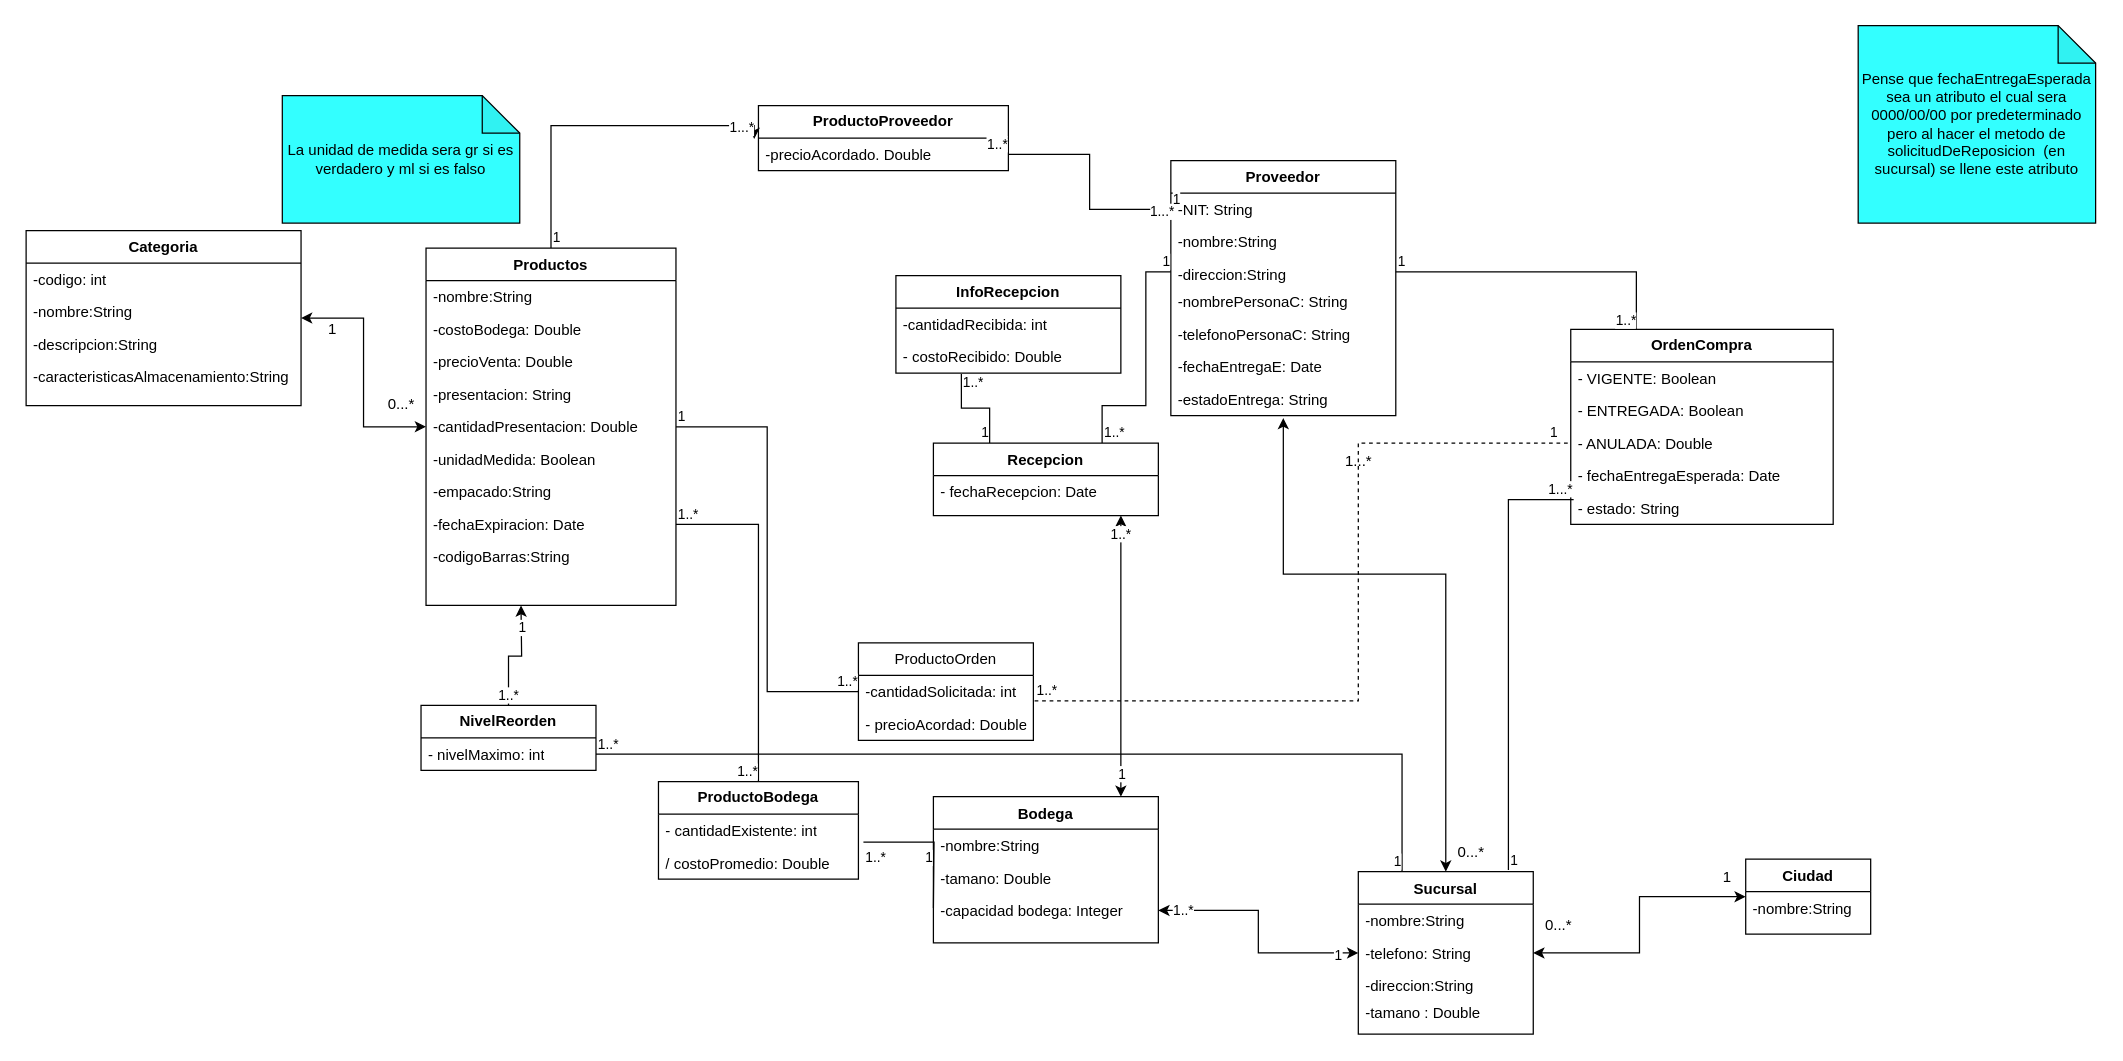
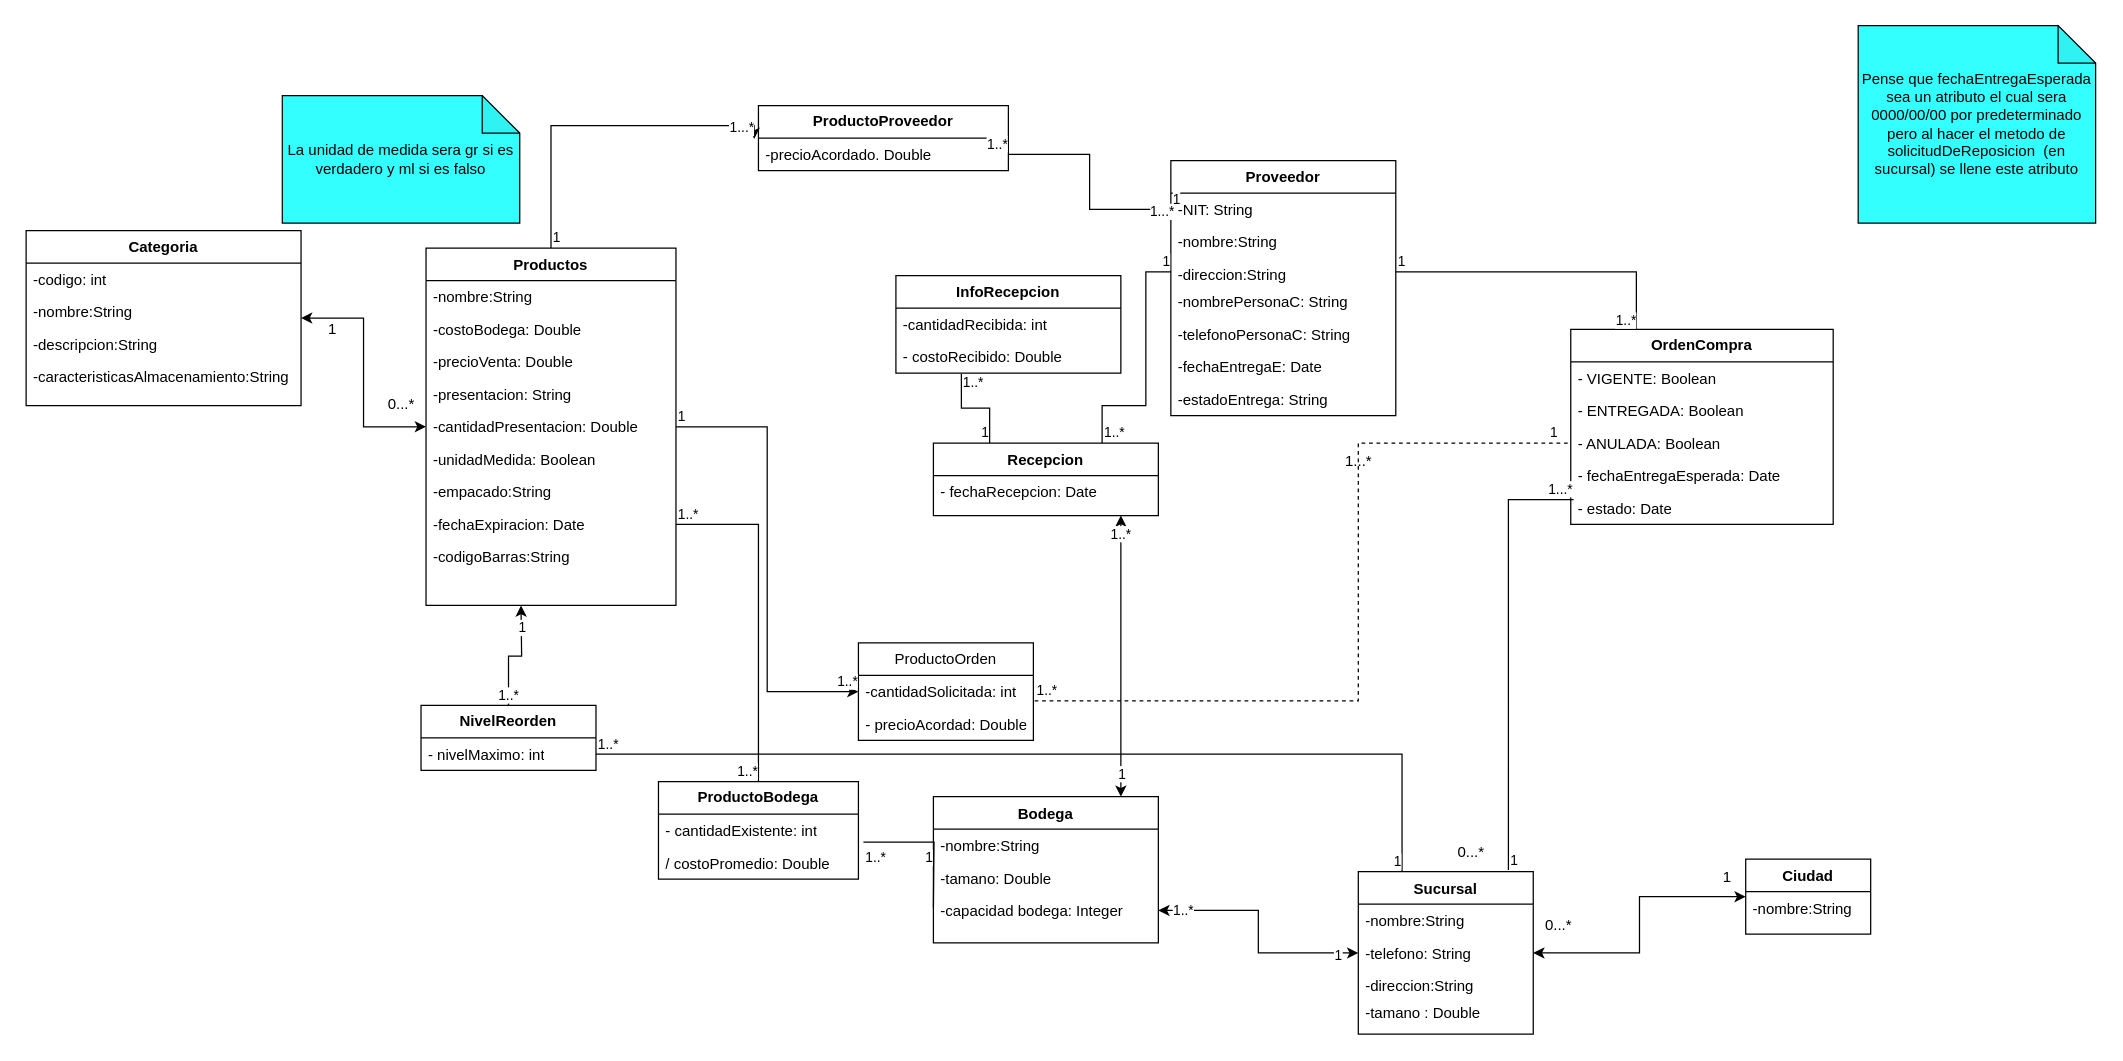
node "- ANULADA: Double": label "- ANULADA: Double" -> "- ANULADA: Boolean"
node "- estado: String": label "- estado: String" -> "- estado: Date"
edge "-estadoEntrega: String" -- "Sucursal": removed
edge "-cantidadPresentacion: Double" -- "-cantidadSolicitada: int": arrowhead none -> classic
